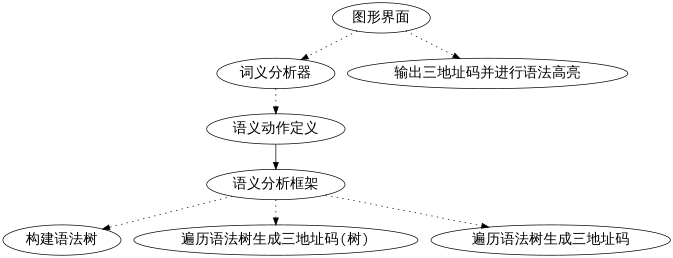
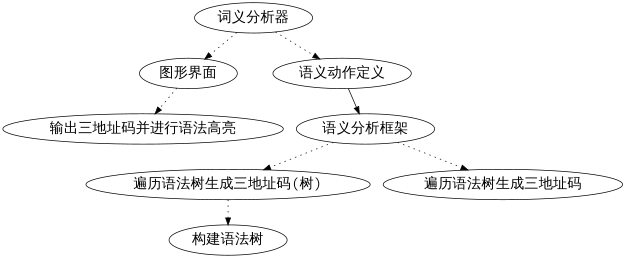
edge "图形界面" -> "词义分析器": reversed
edge "语义分析框架" -> "构建语法树": now "遍历语法树生成三地址码(树)" -> "构建语法树"
